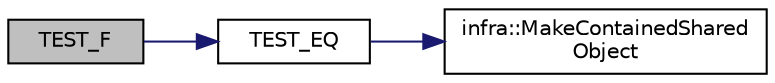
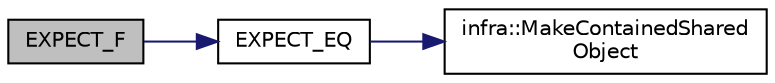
node "TEST_F": label "TEST_F" -> "EXPECT_F"
node "TEST_EQ": label "TEST_EQ" -> "EXPECT_EQ"
